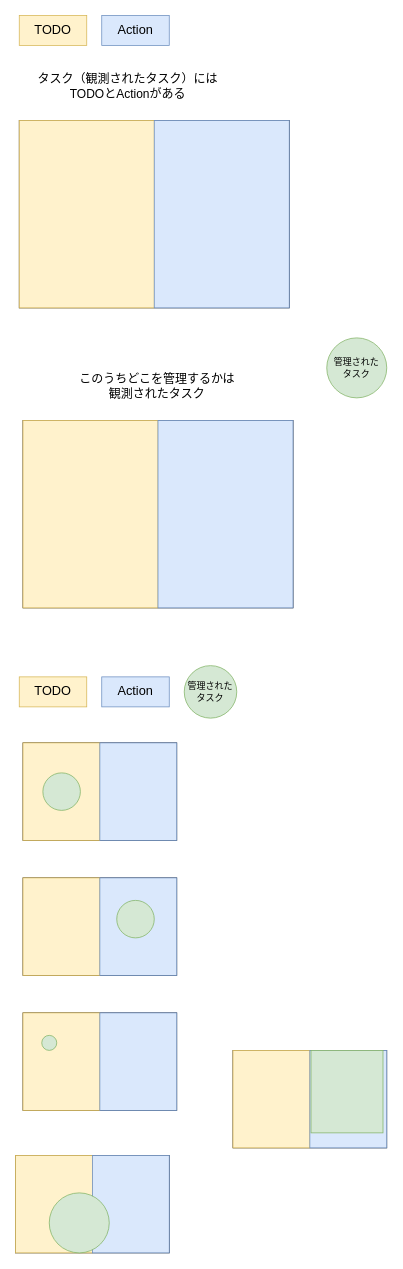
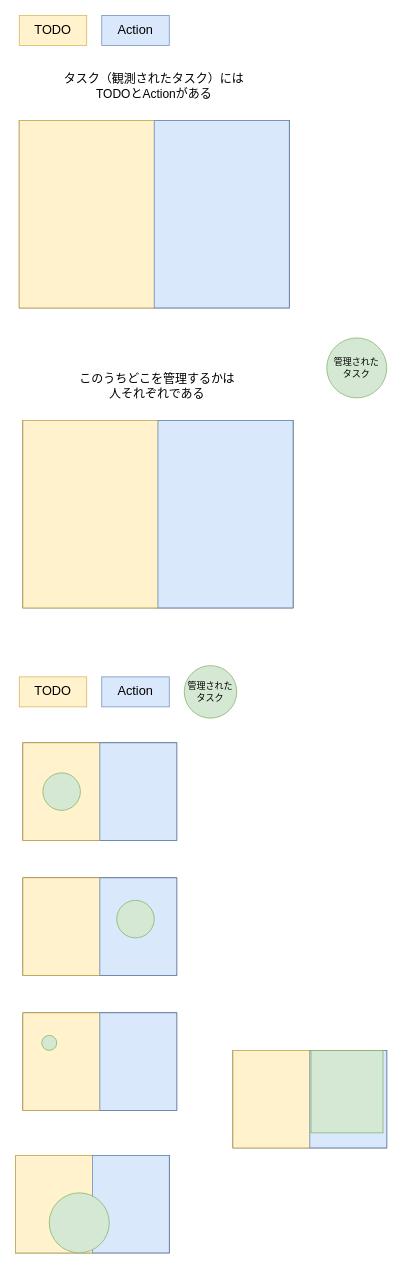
node "タスク（観測されたタスク）には TODOとActionがある": moved (128, 87) -> (154, 87)
node "このうちどこを管理するかは 観測されたタスク": label "このうちどこを管理するかは 観測されたタスク" -> "このうちどこを管理するかは 人それぞれである"
